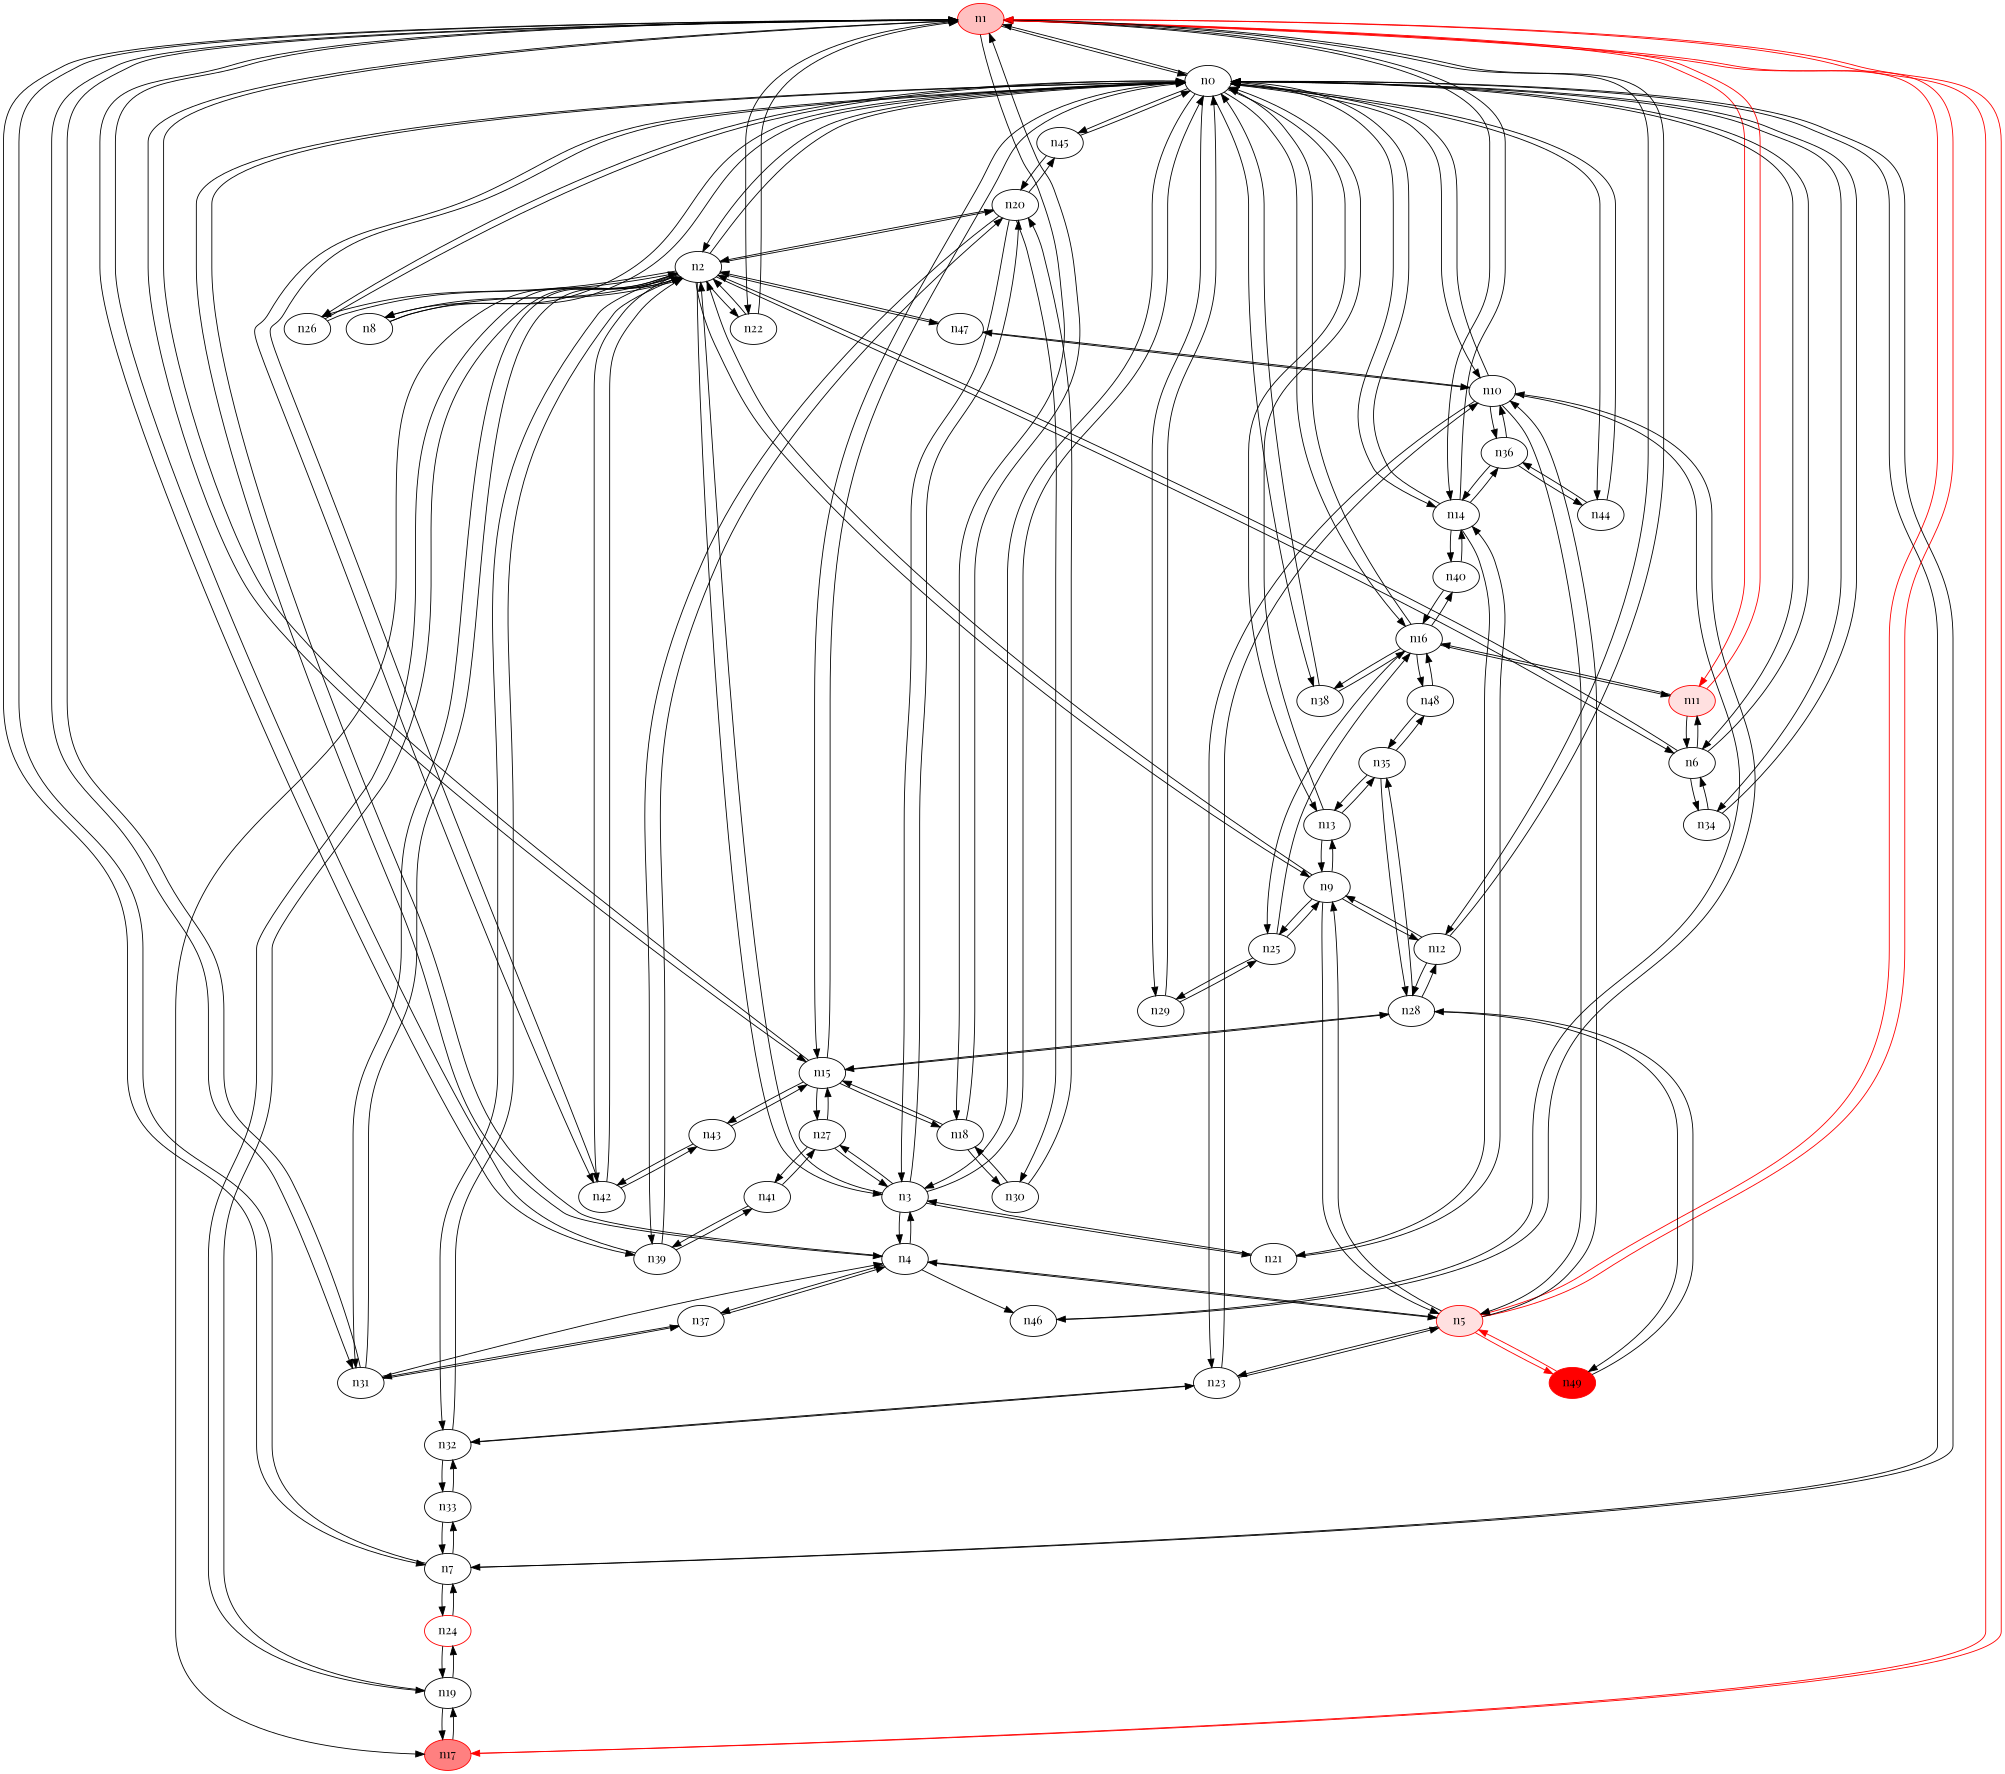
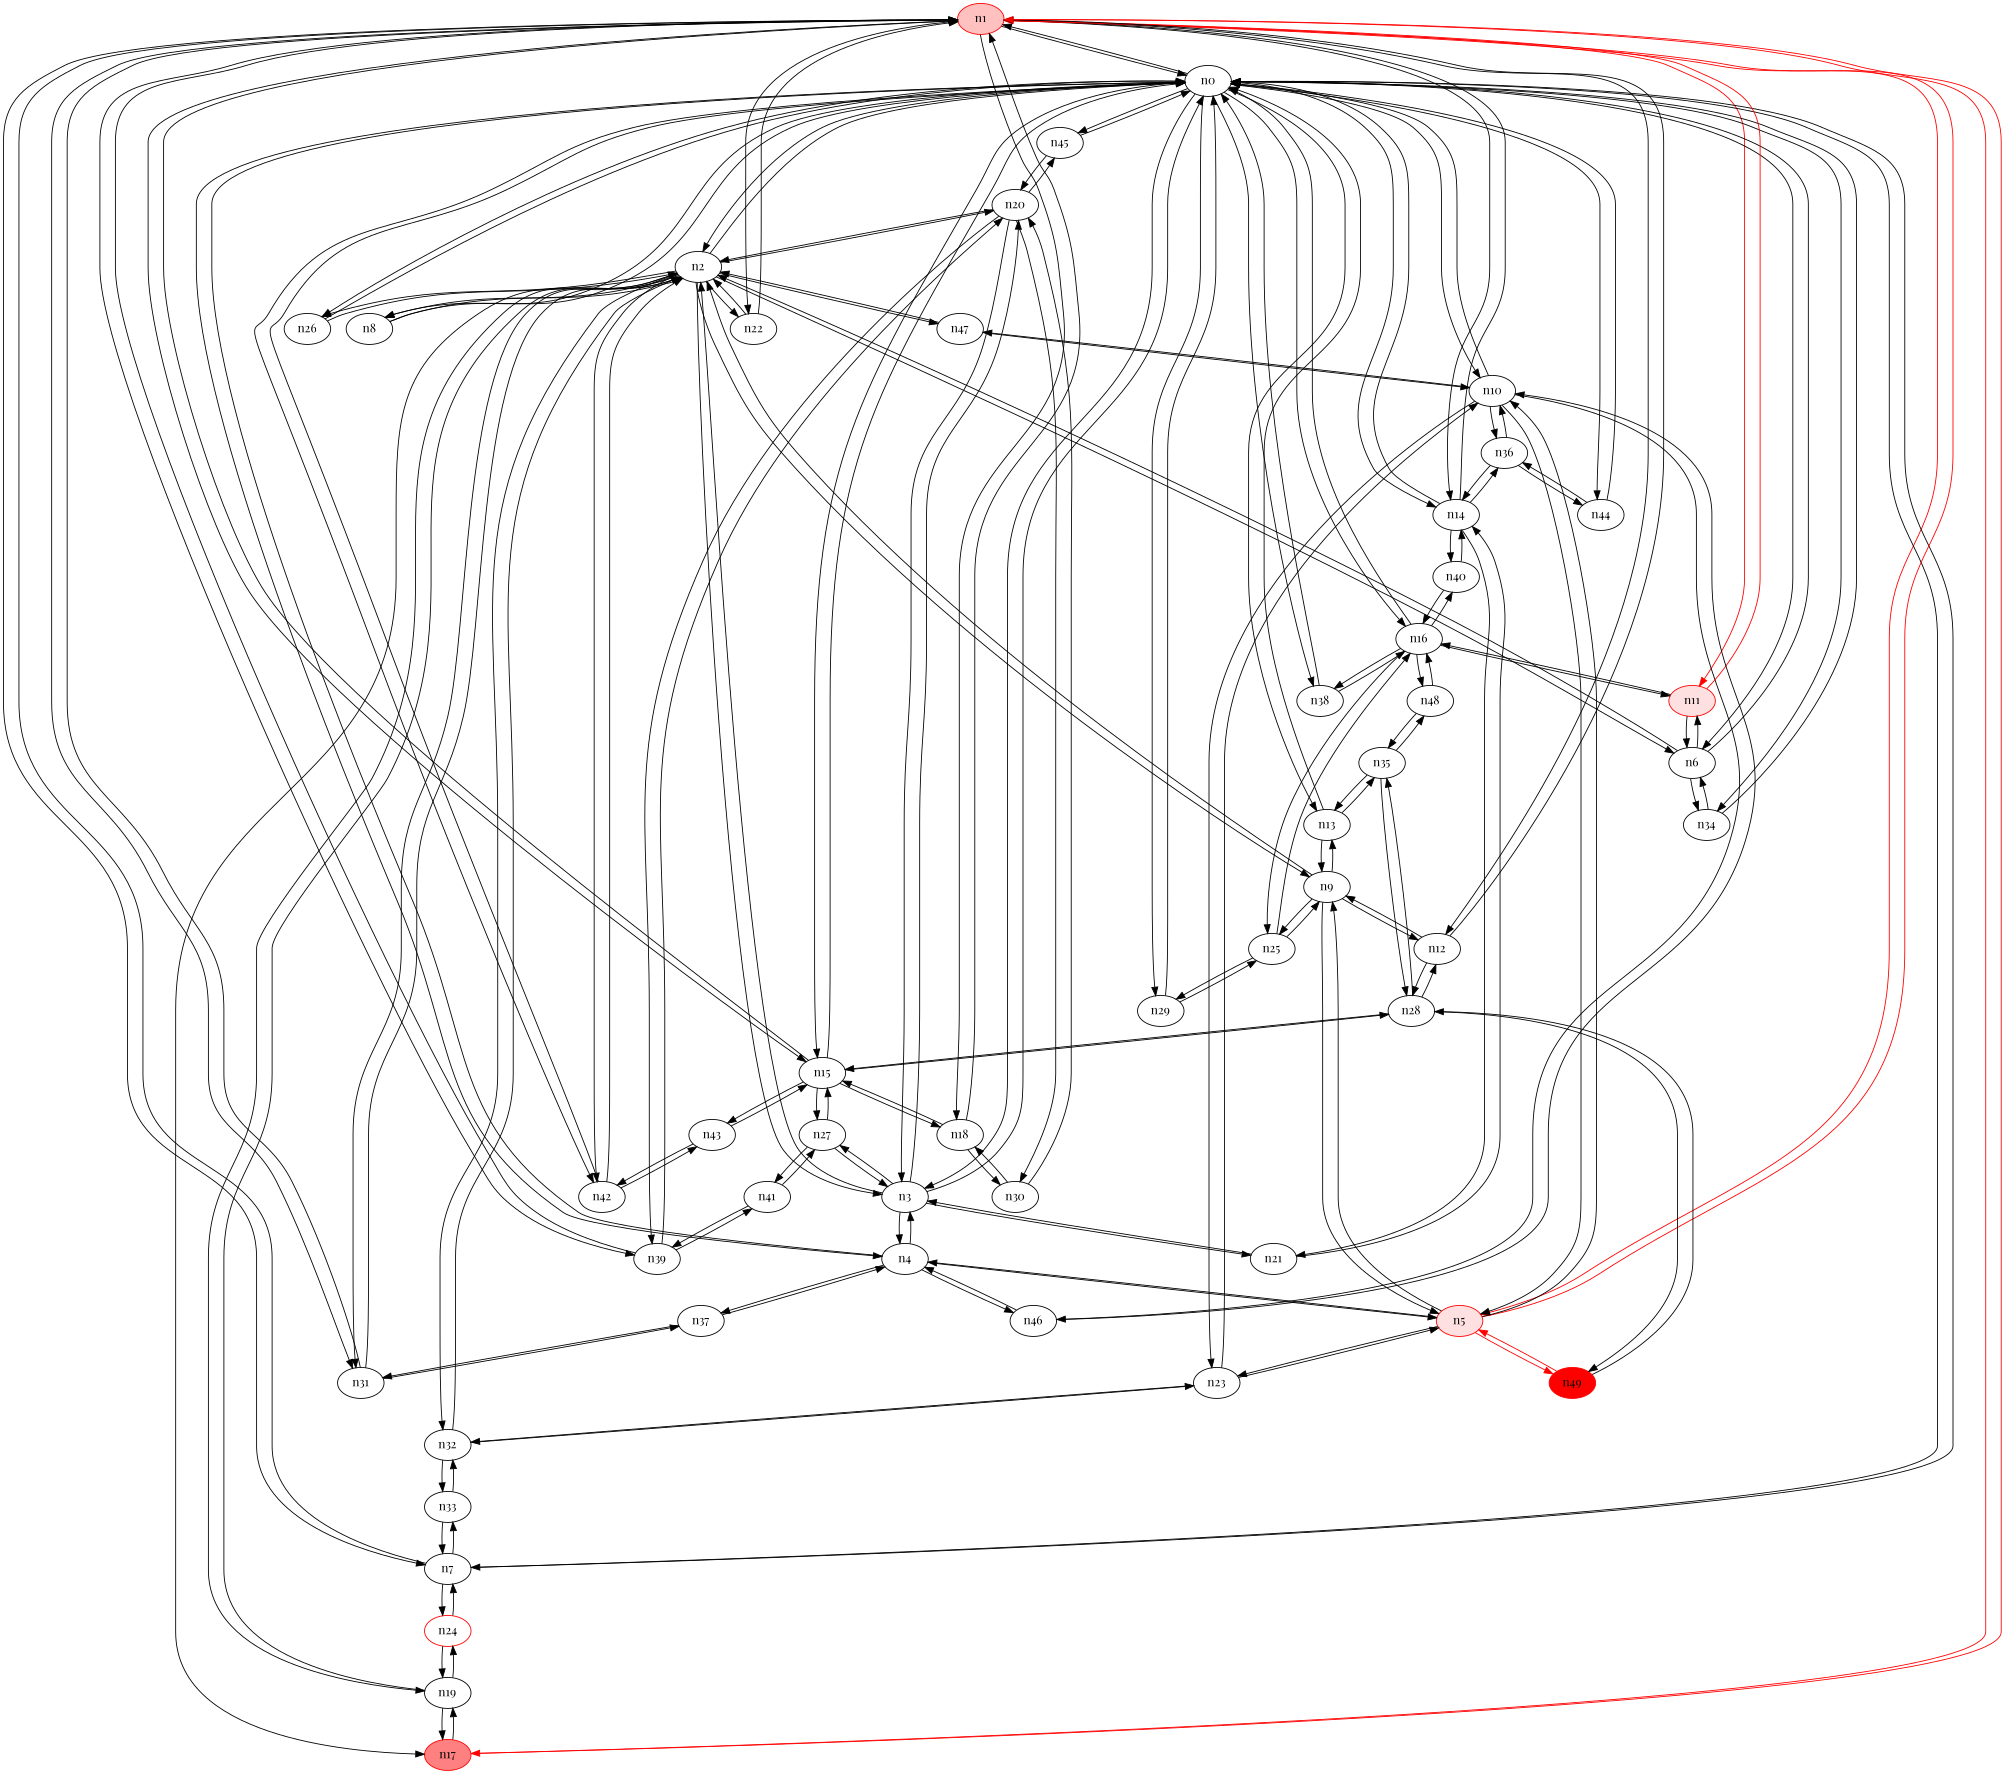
edge "n31" -> "n4": now "n46" -> "n4"
